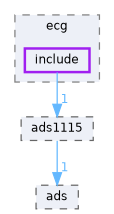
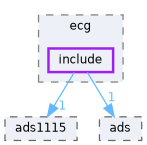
edge "ads1115" -> "ads": now "include" -> "ads"
